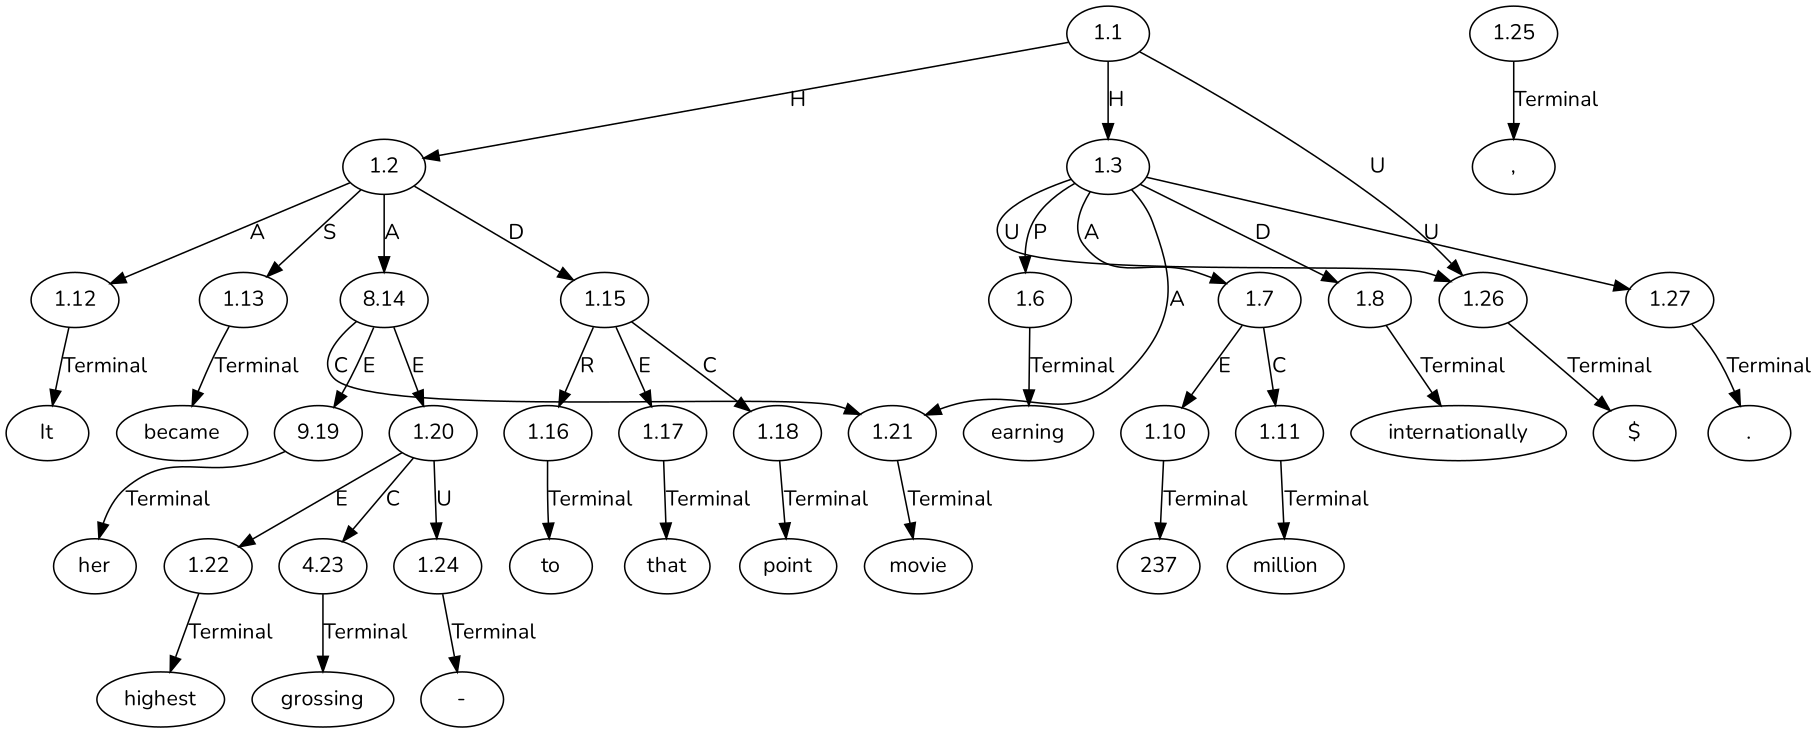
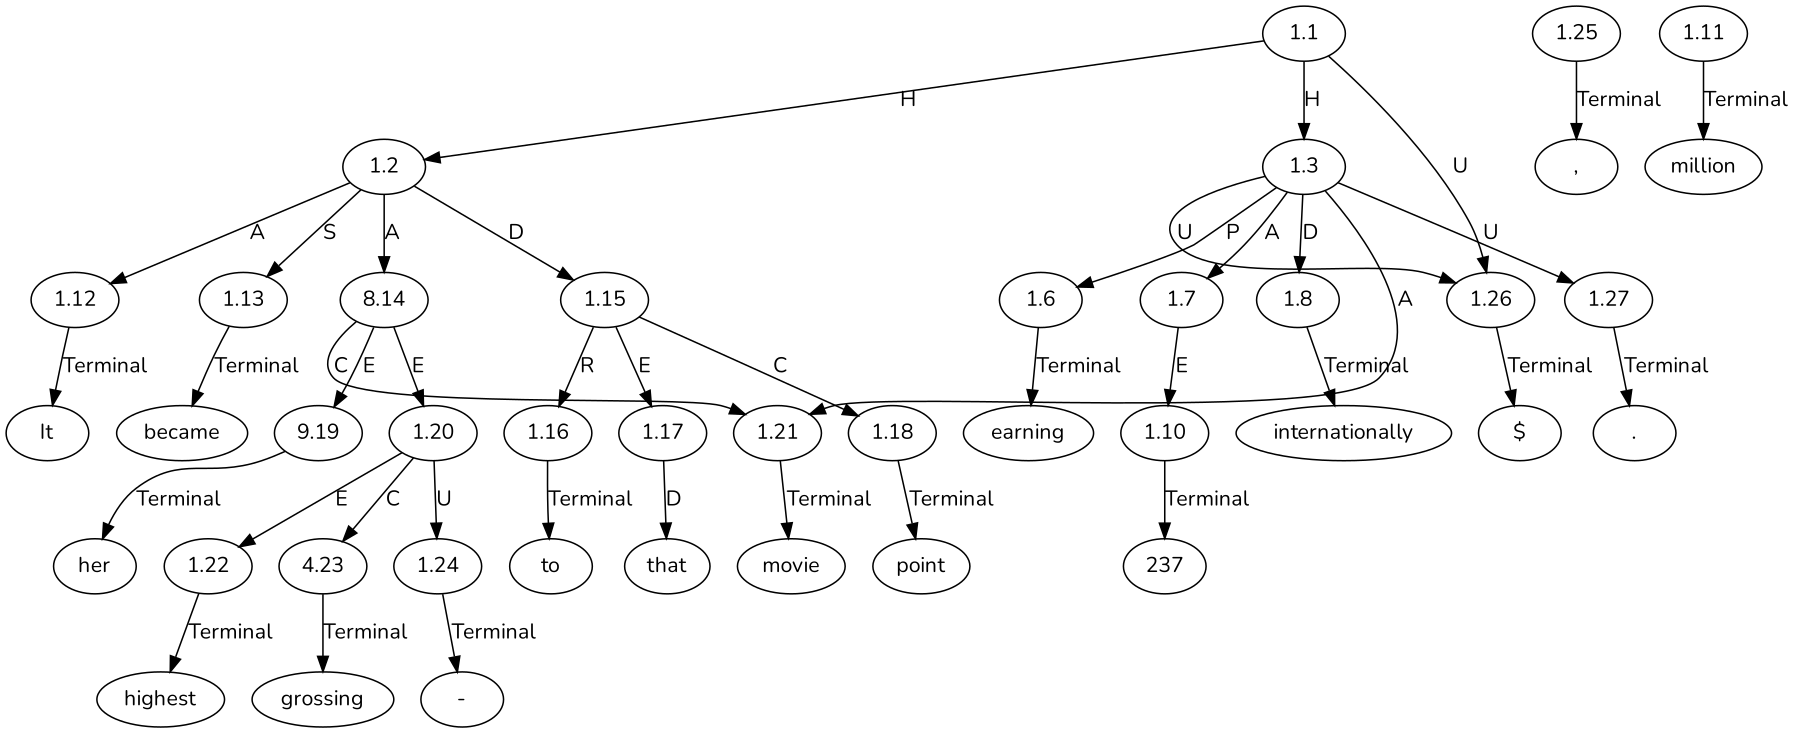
edge "1.7" -> "1.11": removed, label "C"
edge "1.17" -> "that": label "Terminal" -> "D"
